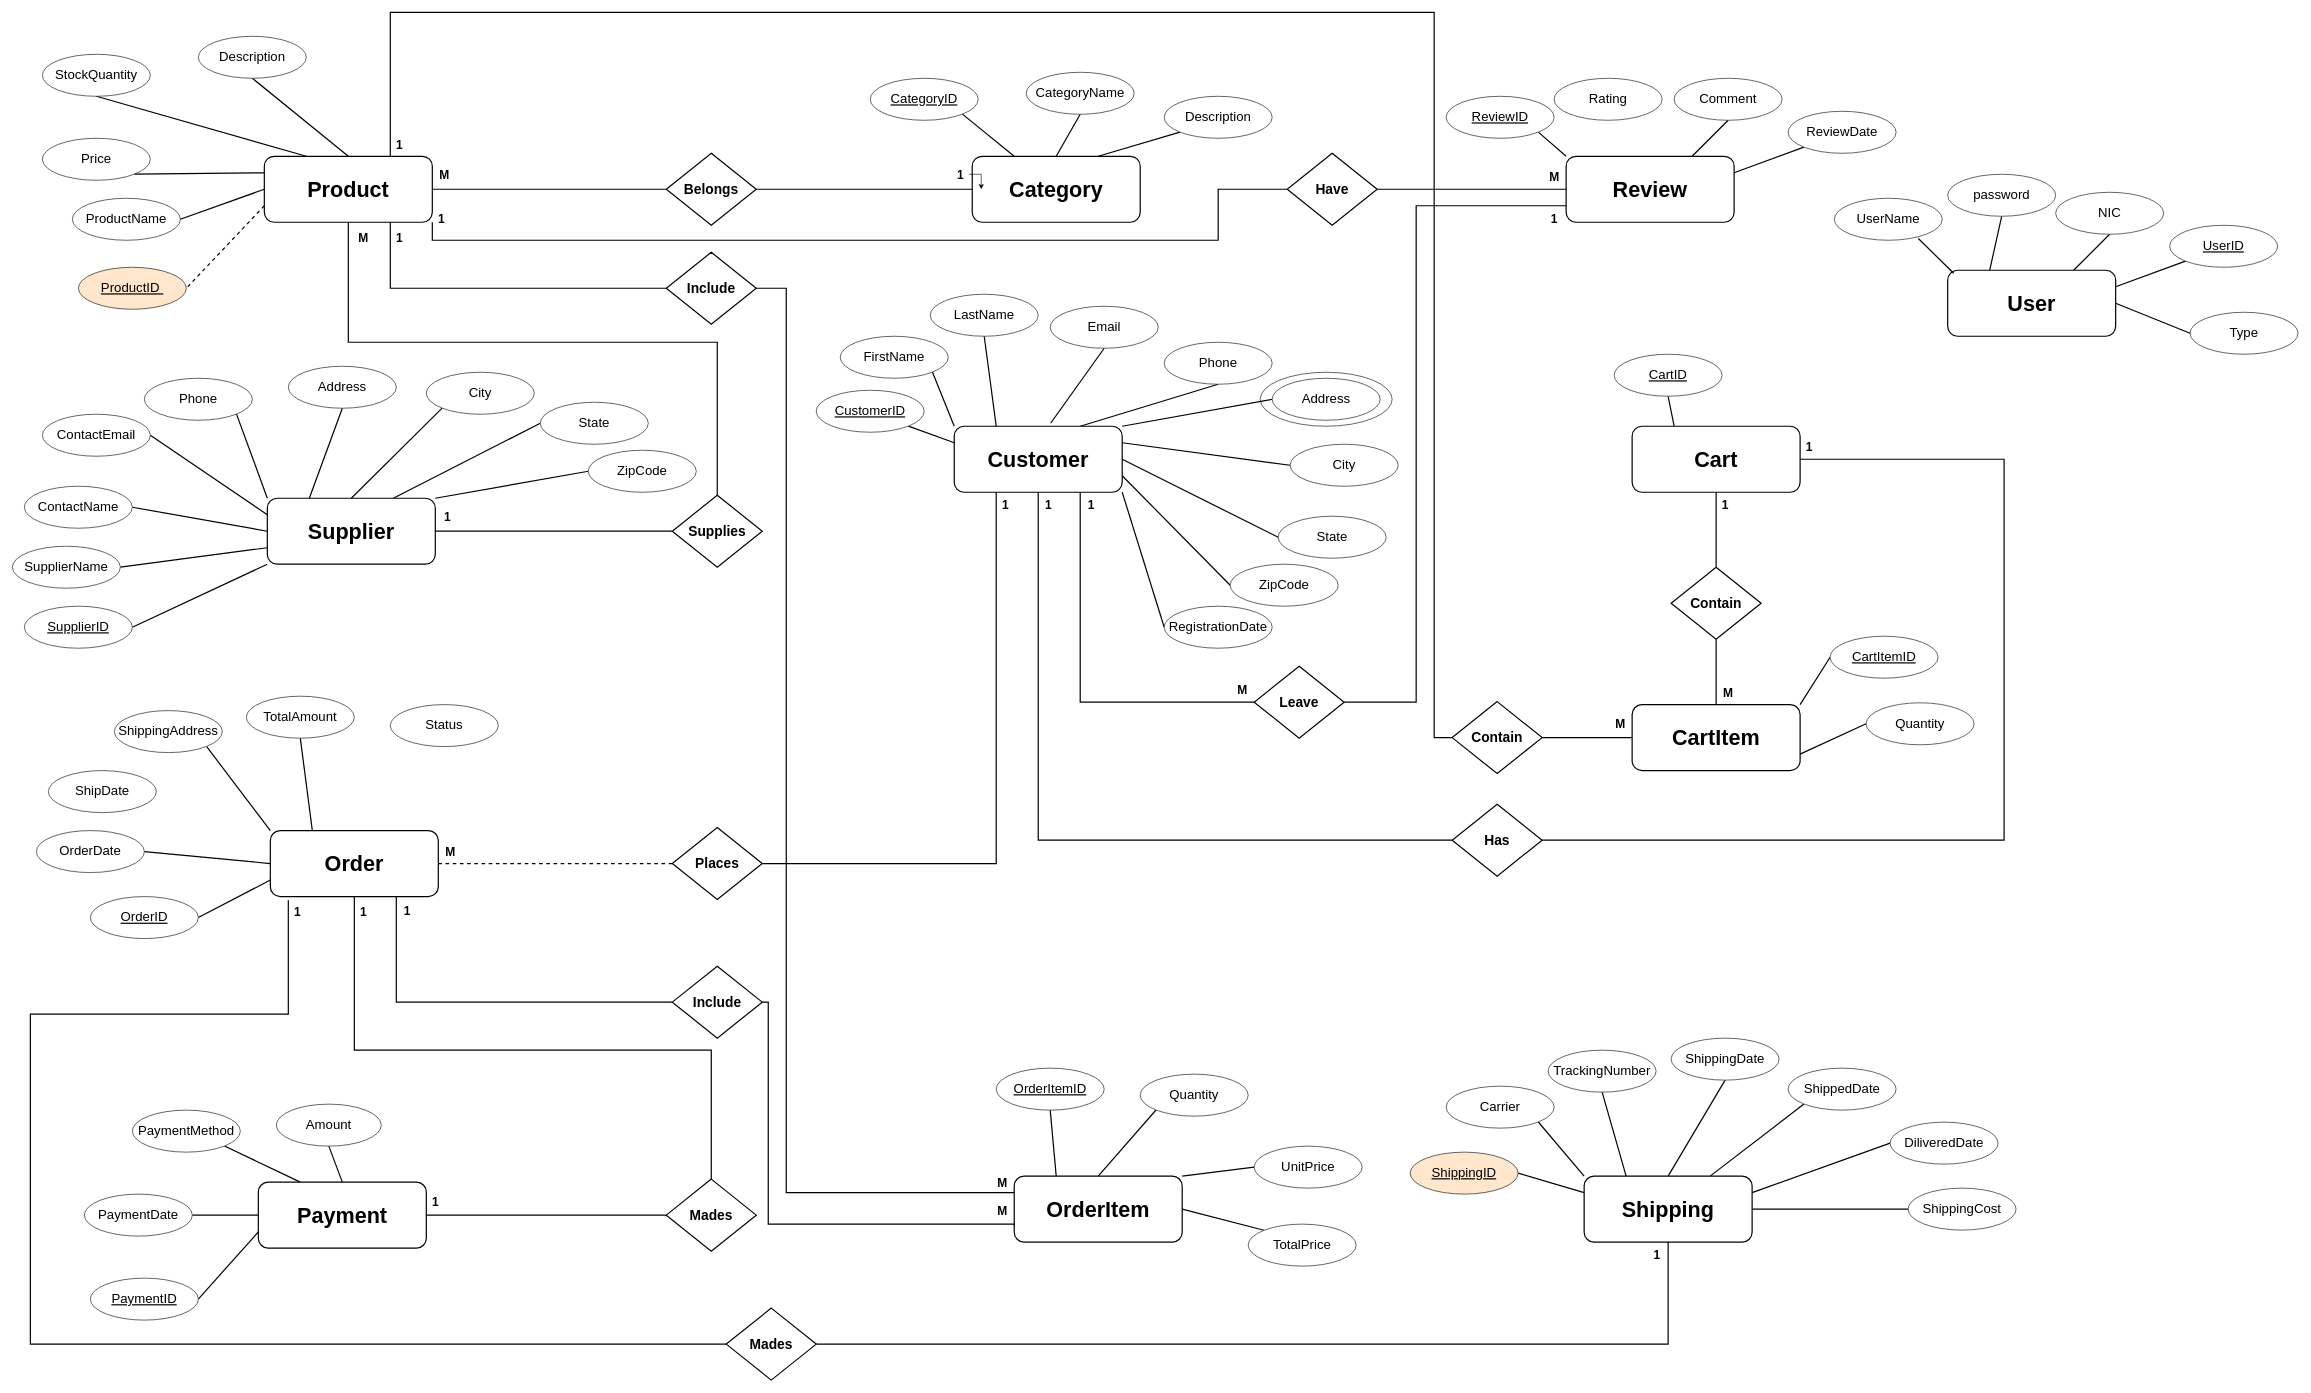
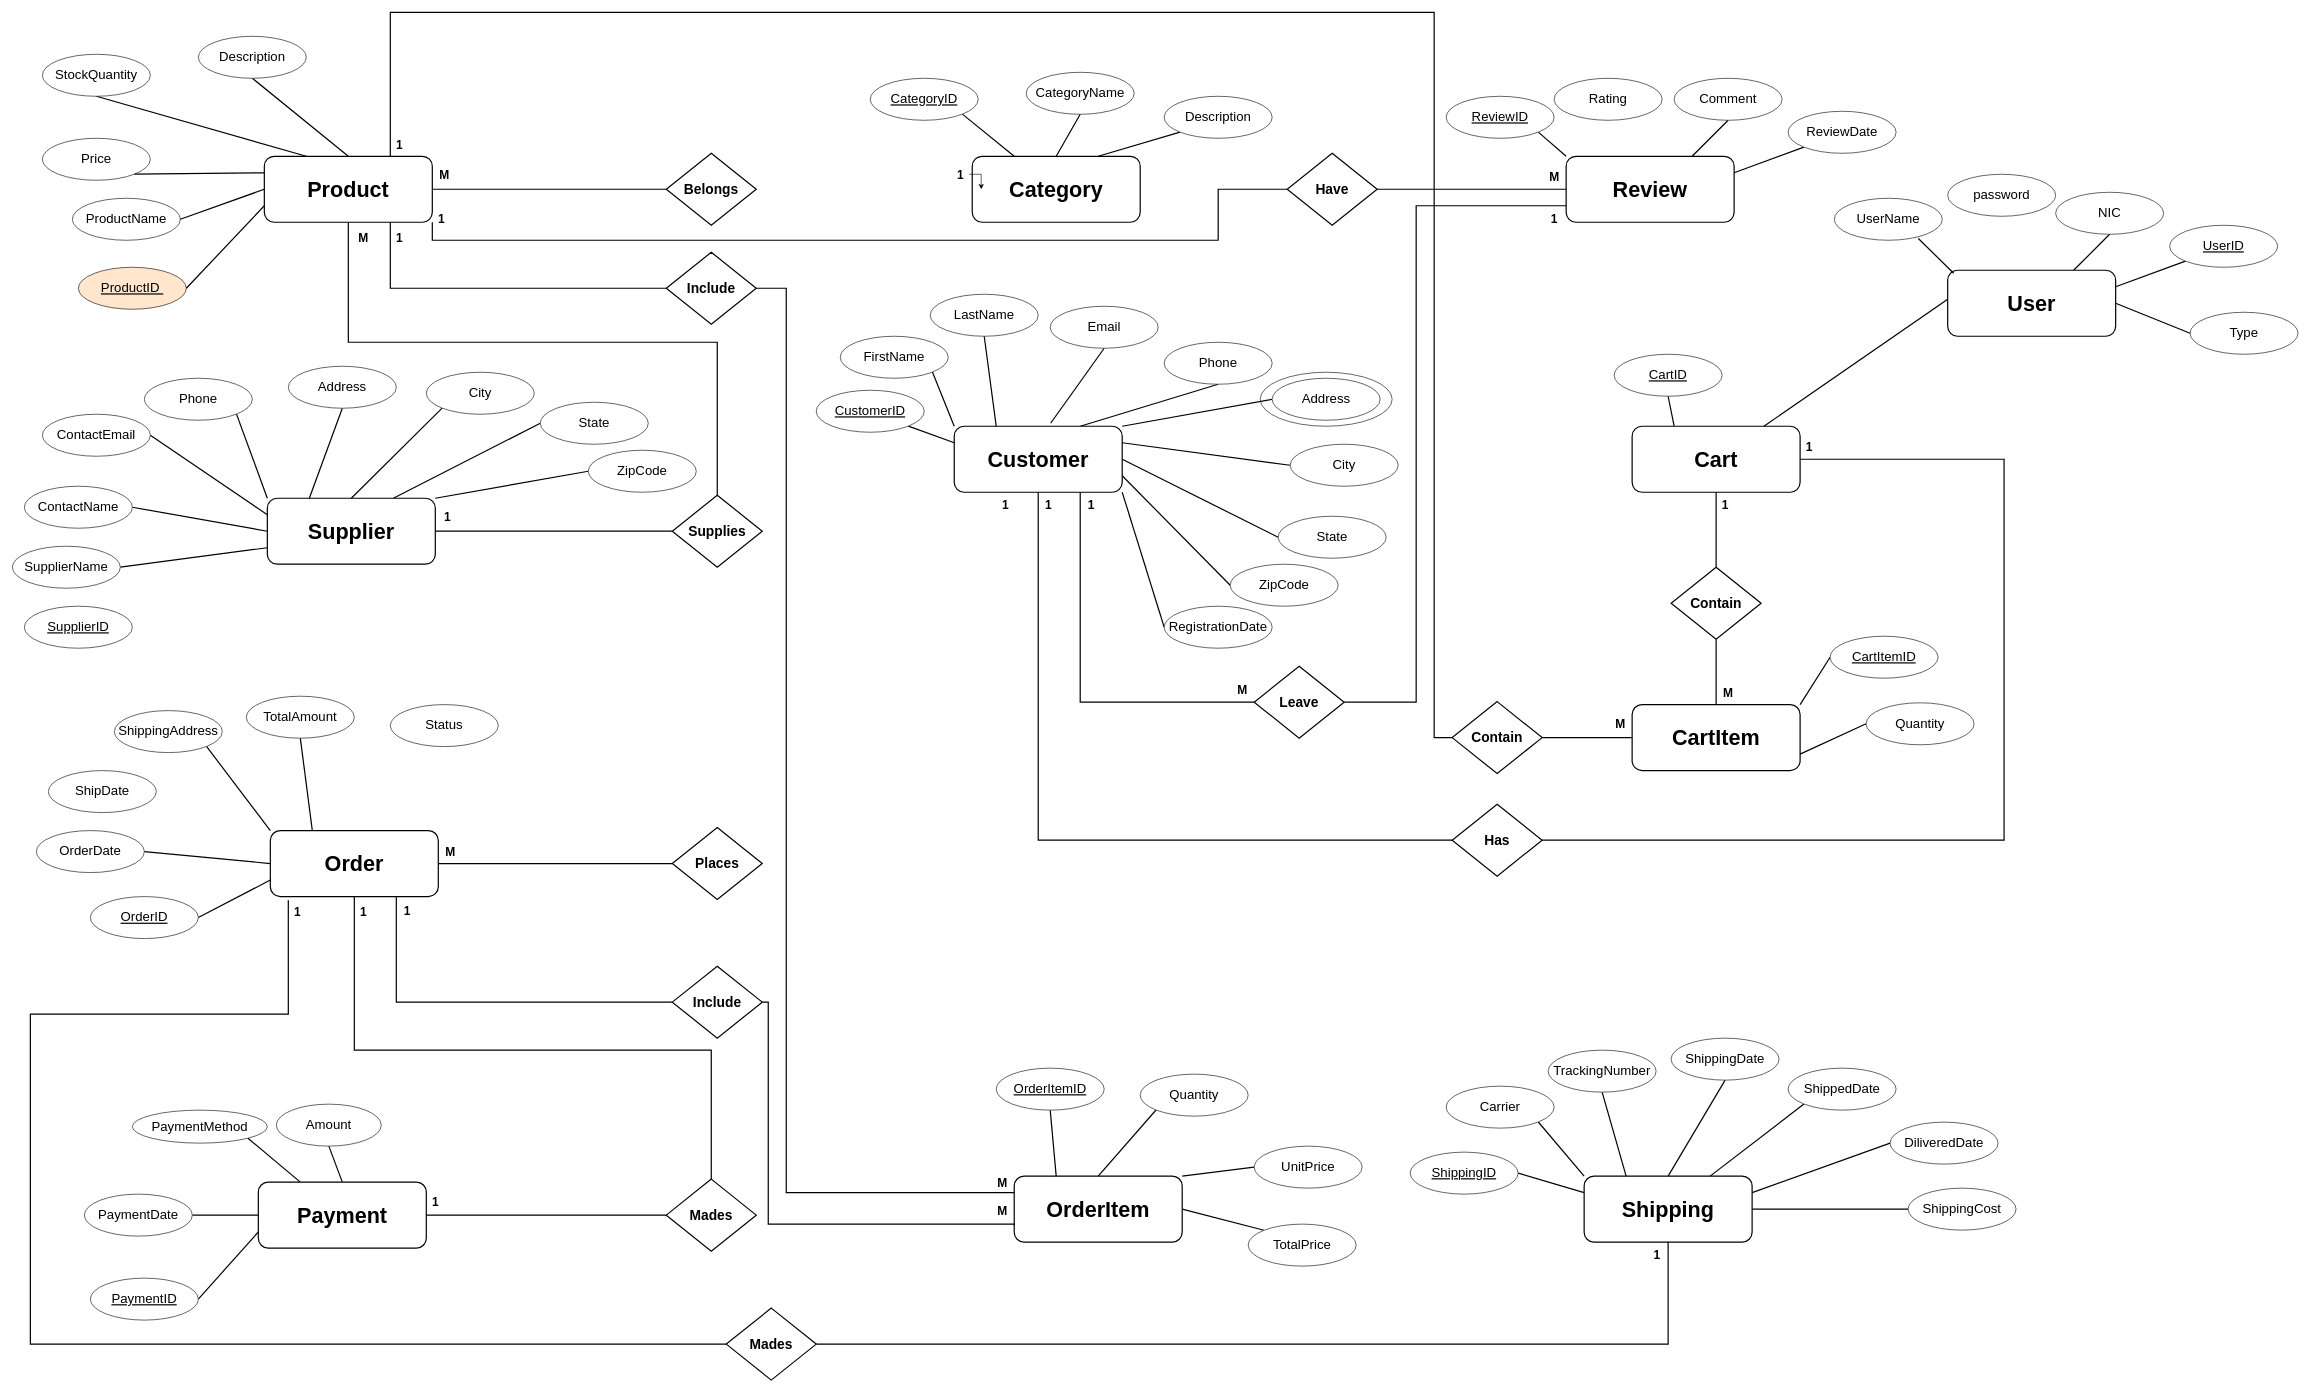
edge "Belongs" -- "Category": removed
edge "password" -- "User": now "Cart" -- "User"
edge "Product" -- "ProductID": style dashed -> solid
edge "Supplier" -- "SupplierID": removed
edge "Customer" -- "Places": removed
edge "Order" -- "Places": style dashed -> solid
node "PaymentMethod": size 108x42 -> 135x33
node "ShippingID": fillcolor #ffe6cc -> #ffffff
